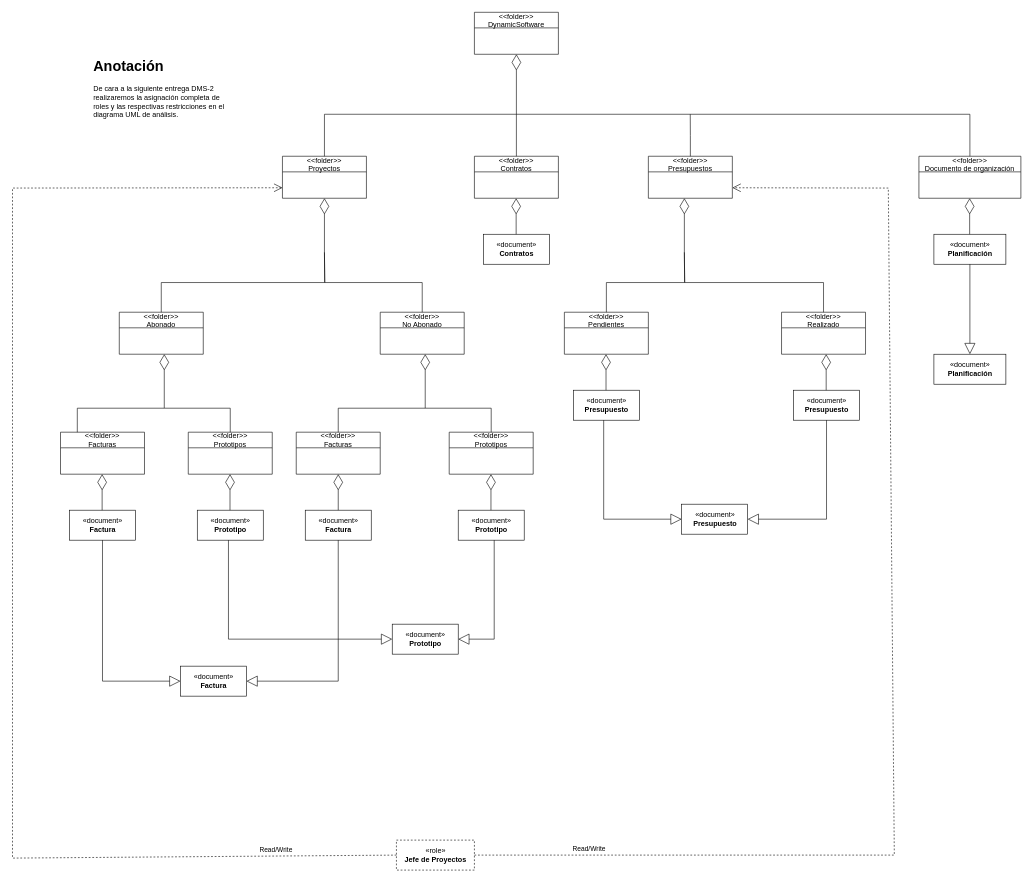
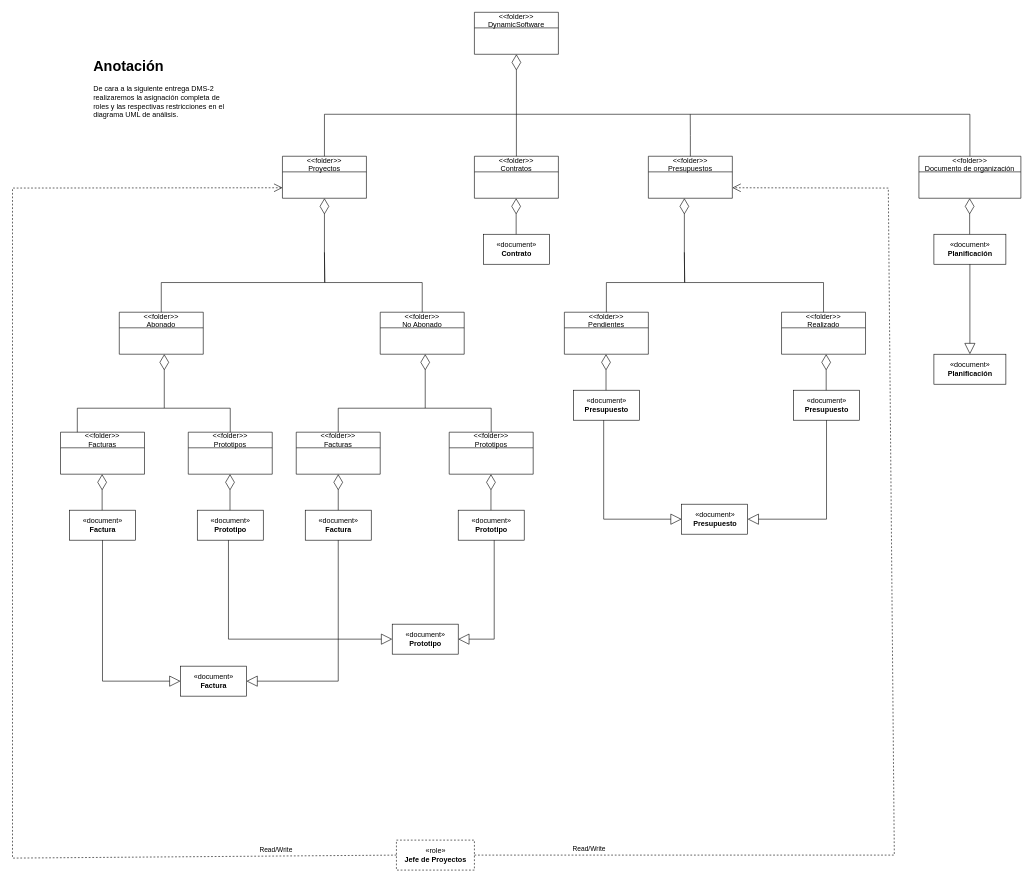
node "«document» Contratos": label "«document» Contratos" -> "«document» Contrato"
